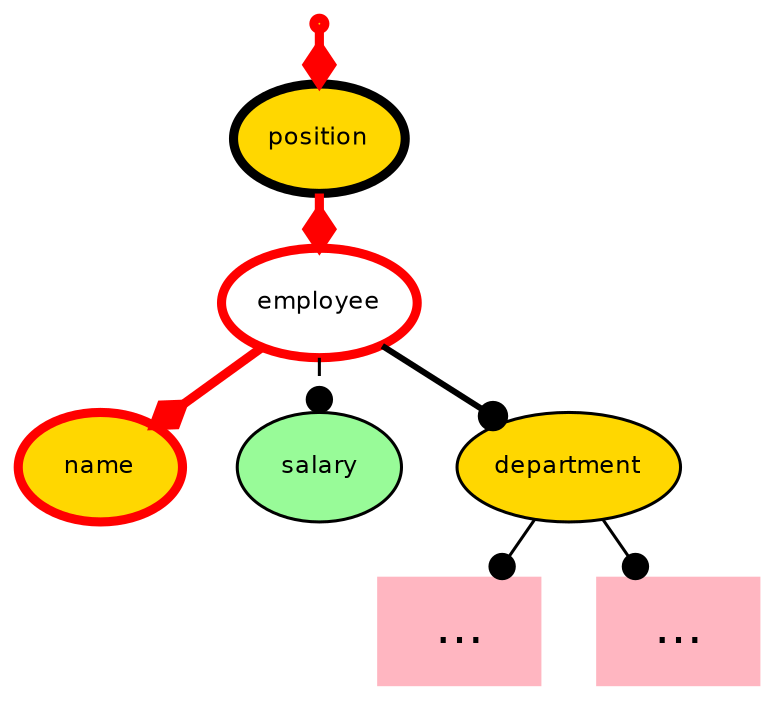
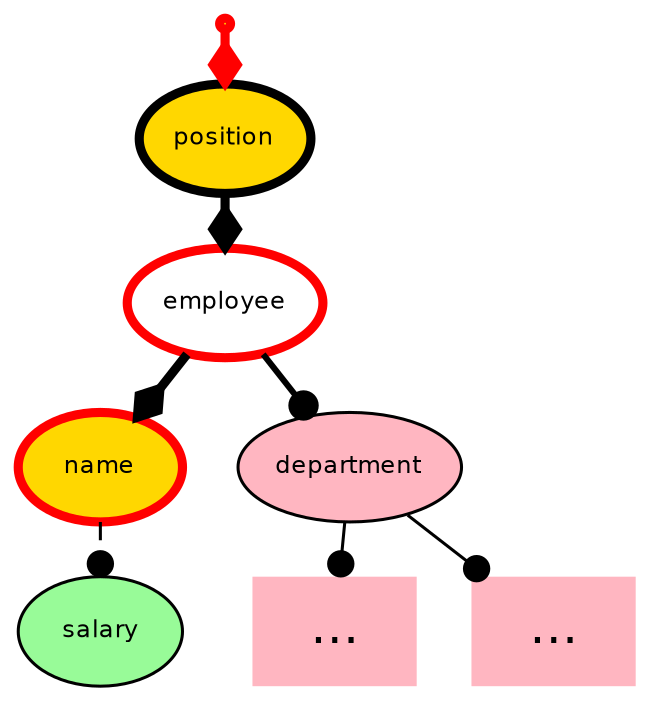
edge "position" -> "employee": color red -> black
edge "employee" -> "salary": now "name" -> "salary"
edge "employee" -> "name": color red -> black
node "department": fillcolor gold -> lightpink
